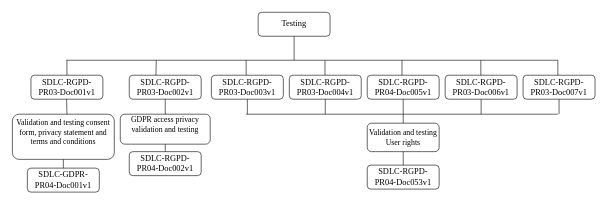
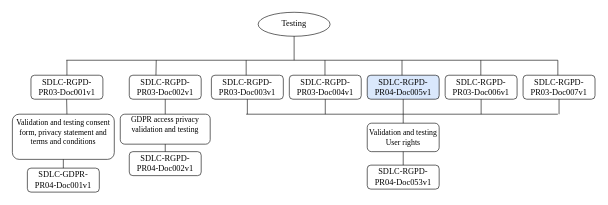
node "Testing": shape rounded rectangle -> ellipse
node "SDLC-RGPD-PR04-Doc005v1": fillcolor #ffffff -> #dae8fc
